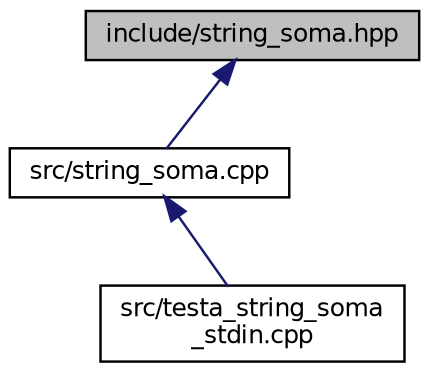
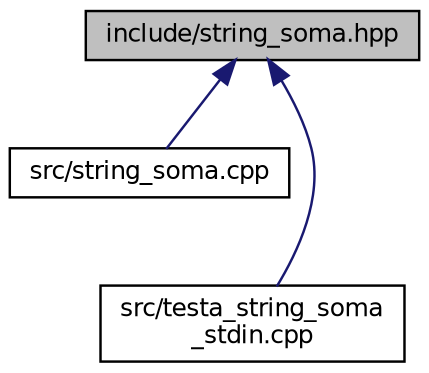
edge "src/testa_string_soma _stdin.cpp" -> "src/string_soma.cpp": now "src/testa_string_soma _stdin.cpp" -> "include/string_soma.hpp"
